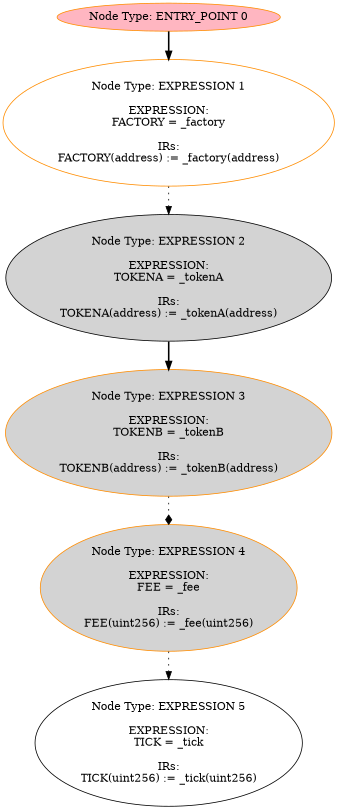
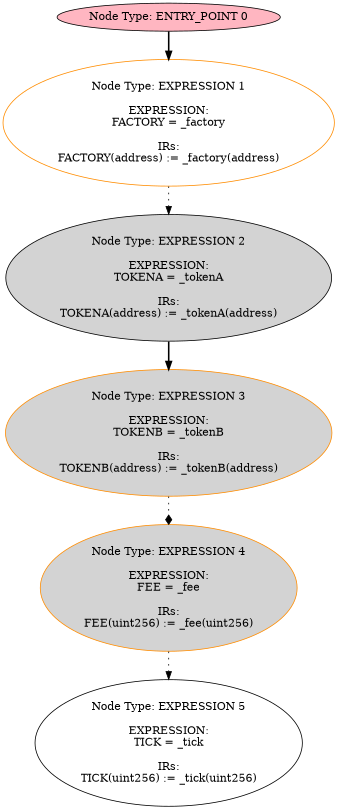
node "Node Type: ENTRY_POINT 0": color darkorange -> black
